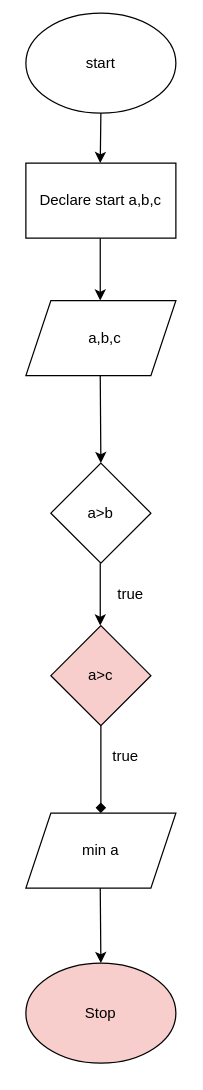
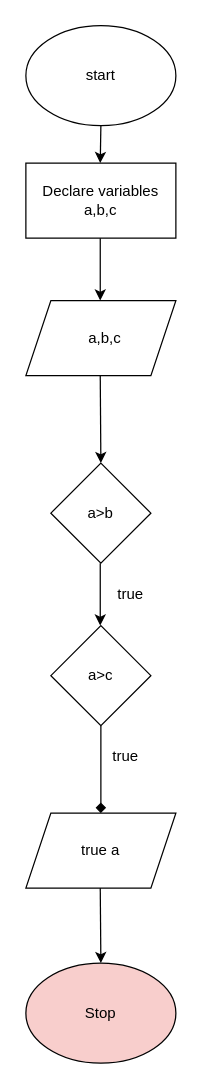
node "start": moved (101, 63) -> (101, 76)
node "Declare start a,b,c": label "Declare start a,b,c" -> "Declare variables a,b,c"
node "a>c": fillcolor #f8cecc -> #ffffff
node "min a": label "min a" -> "true a"
